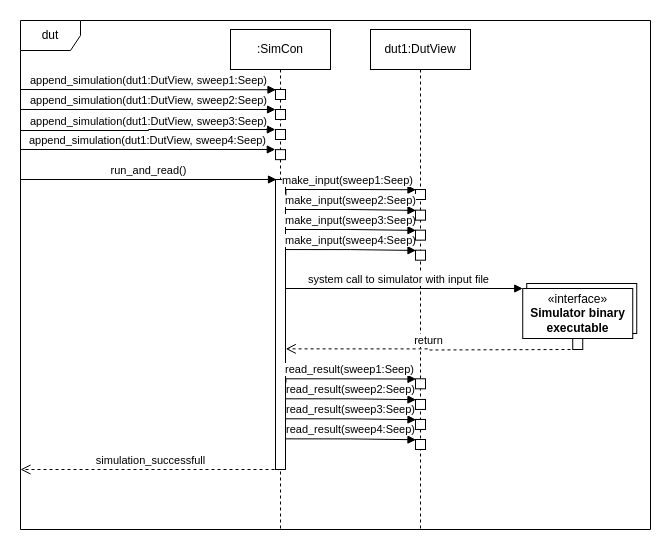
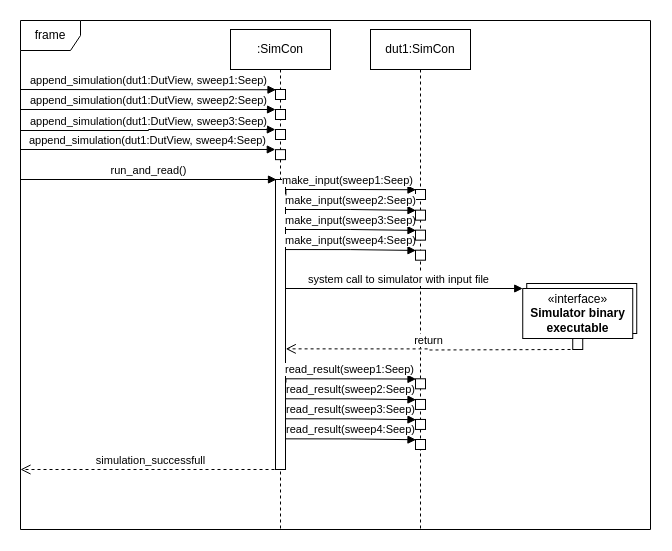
node "dut": label "dut" -> "frame"
node "dut1:DutView": label "dut1:DutView" -> "dut1:SimCon"
